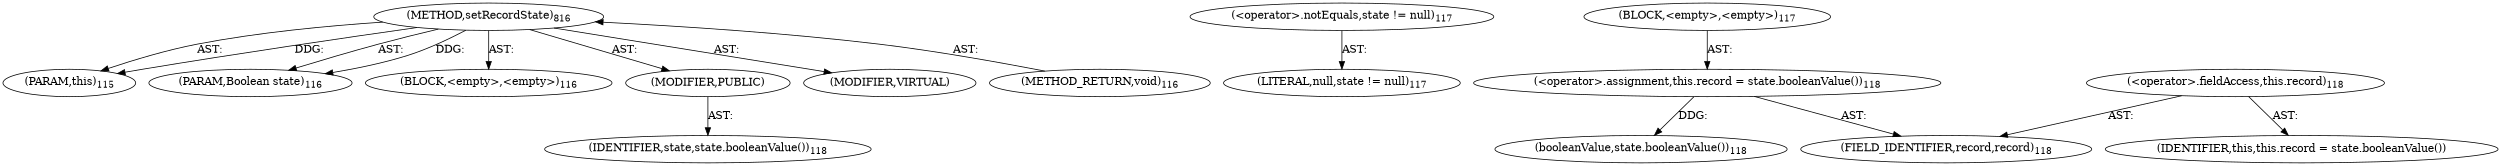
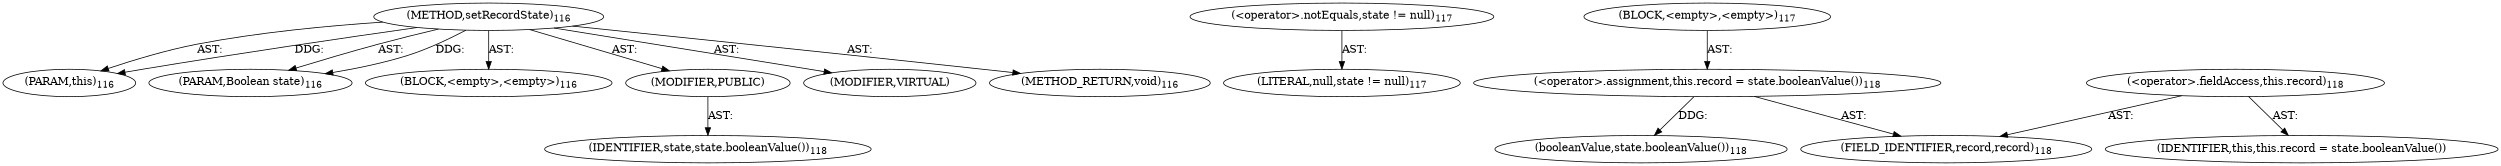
node "(METHOD,setRecordState)": text "816" -> "116"
edge "(METHOD_RETURN,void)" -> "(METHOD,setRecordState)": reversed
node "(PARAM,this)": text "115" -> "116"
